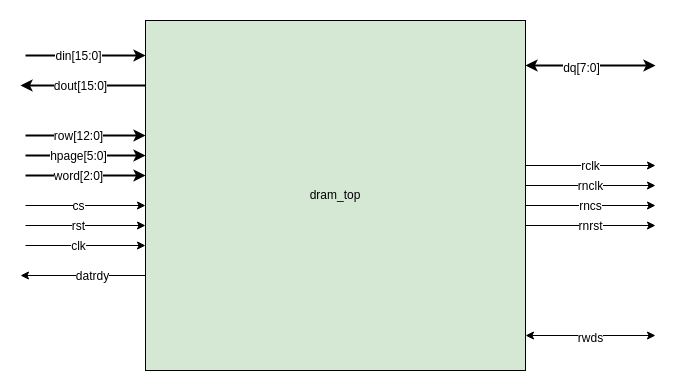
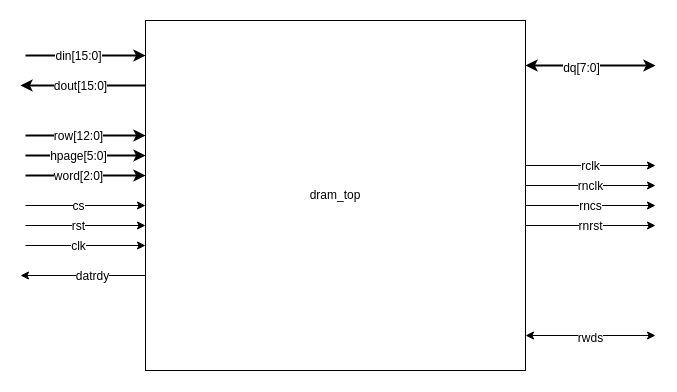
node "dram_top": fillcolor #d5e8d4 -> #ffffff
